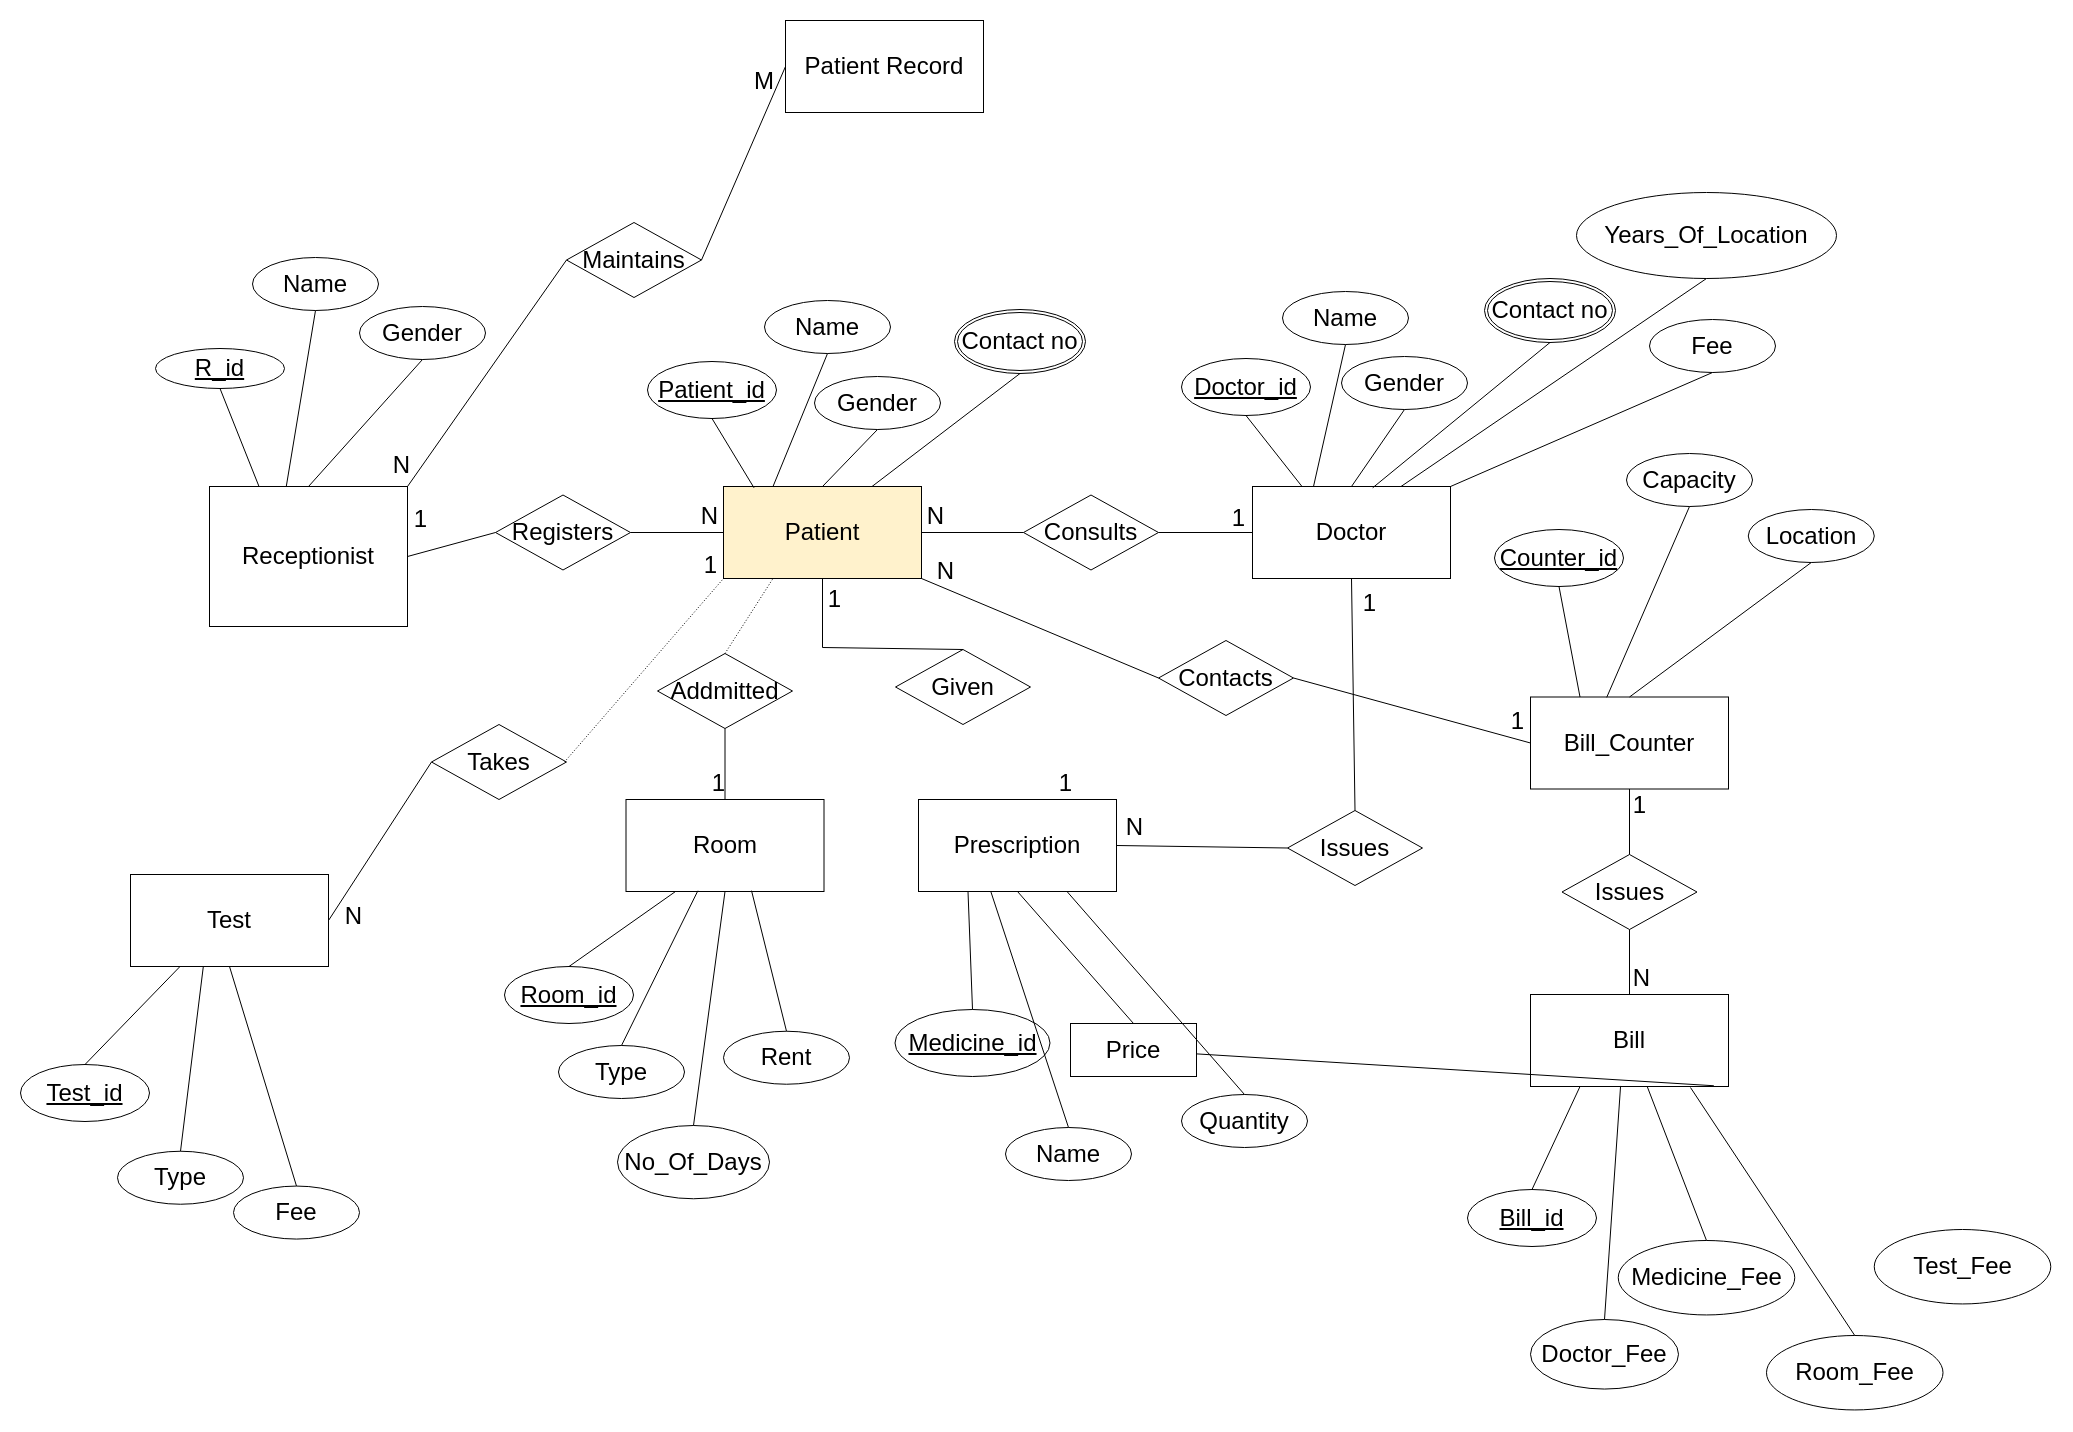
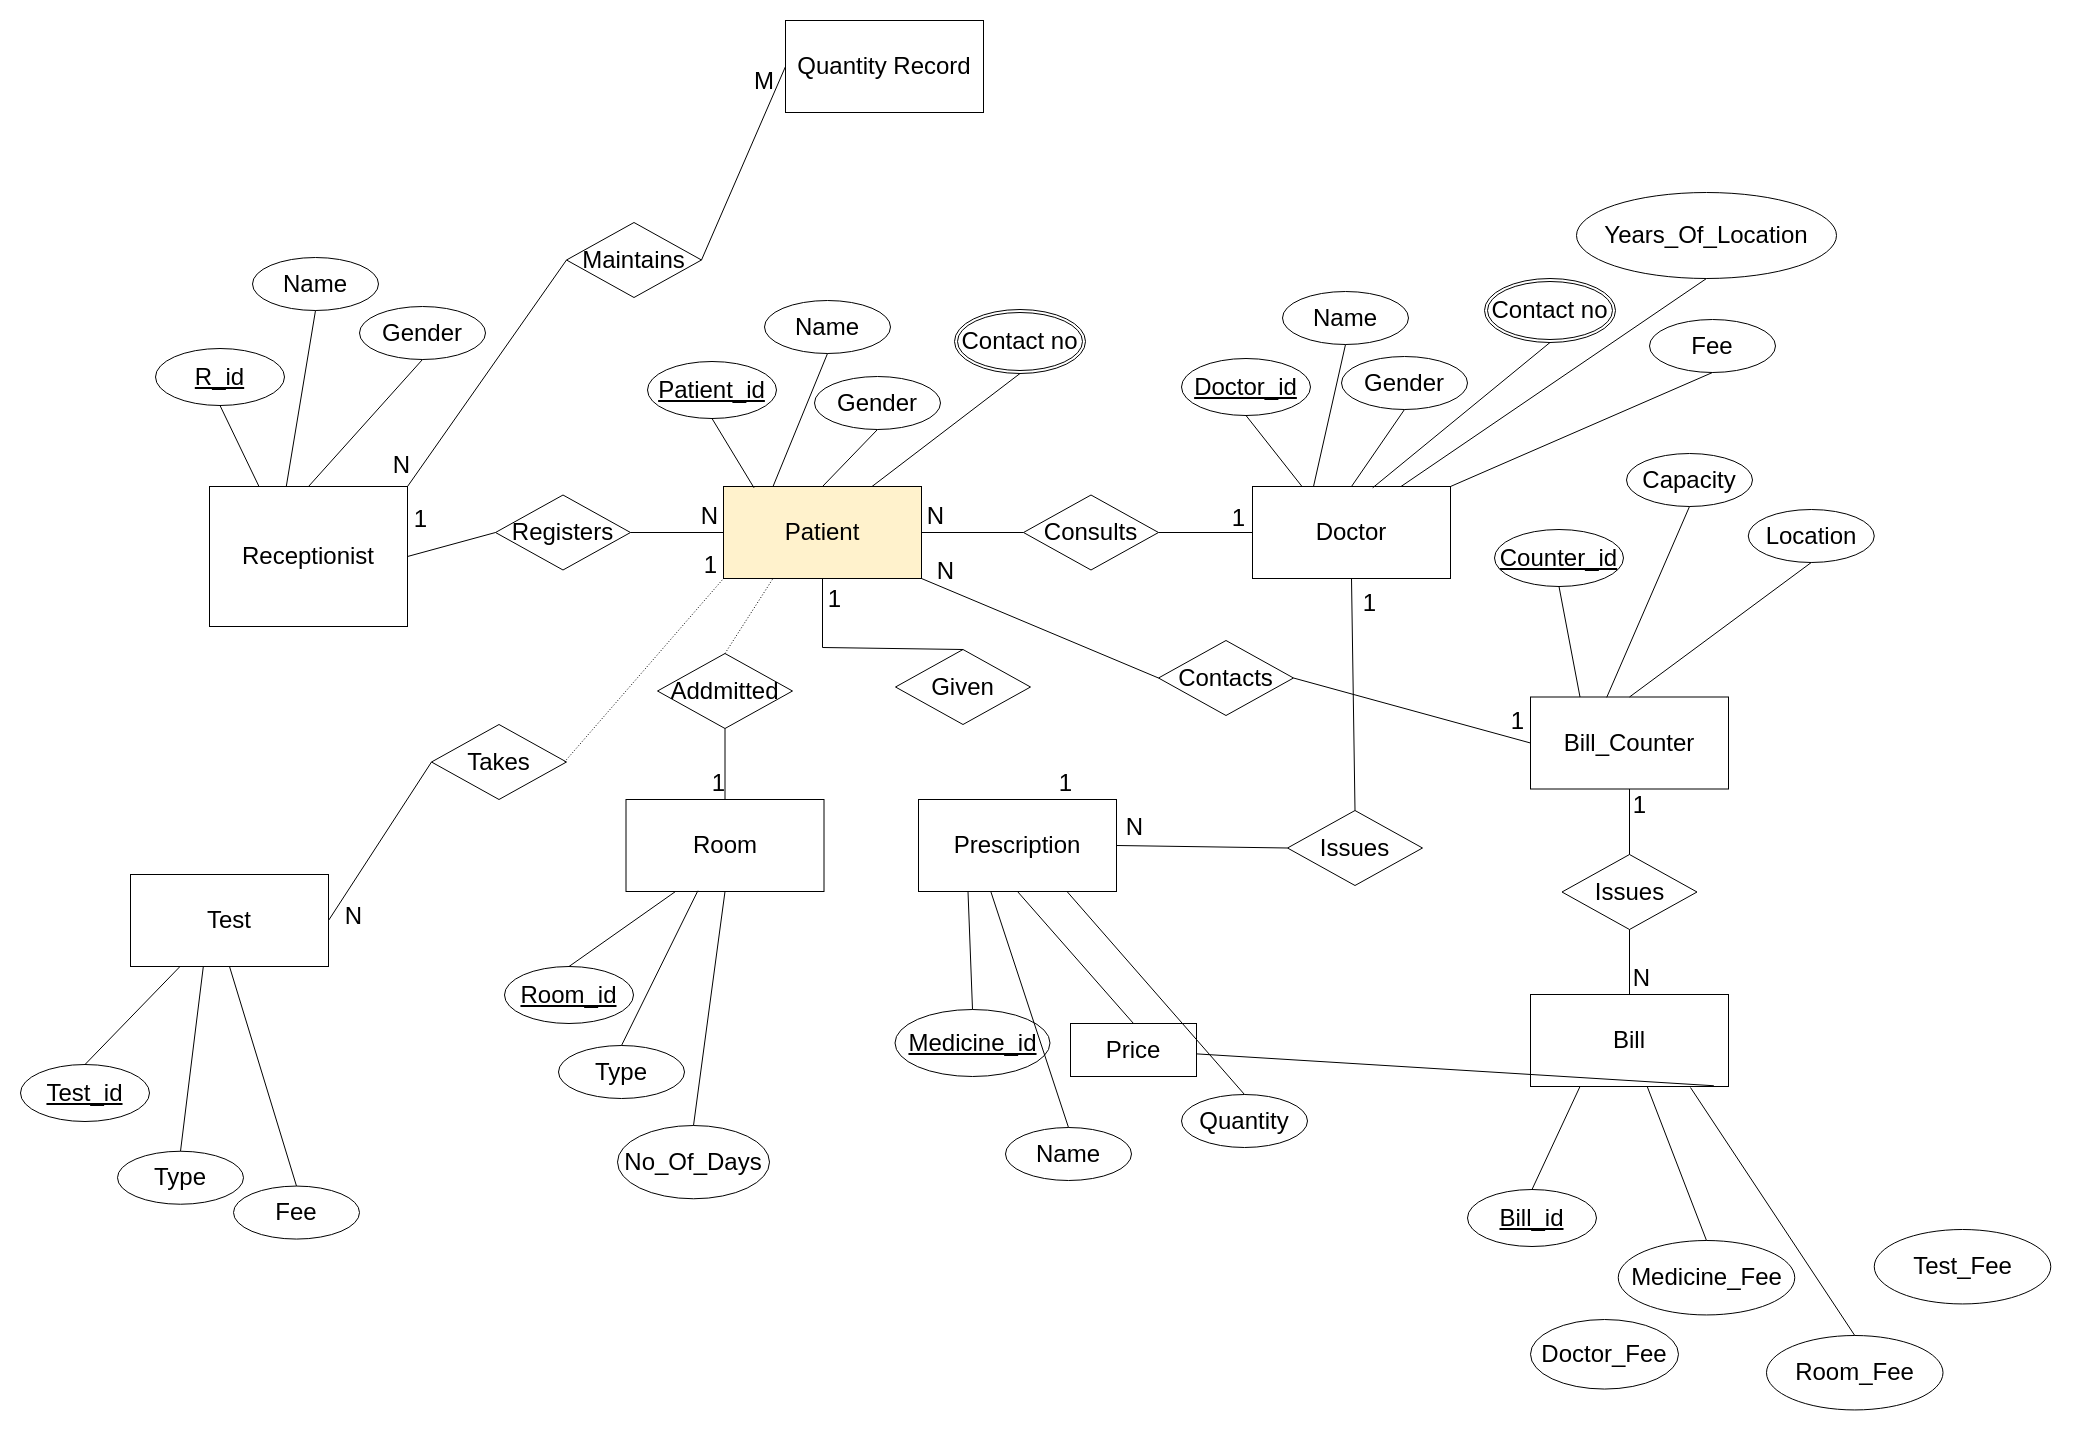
node "Patient Record": label "Patient Record" -> "Quantity Record"
node "R_id": size 129x40 -> 129x57
edge "Room" -- "Rent": removed
node "Rent": removed
edge "Bill" -- "Doctor_Fee": removed
